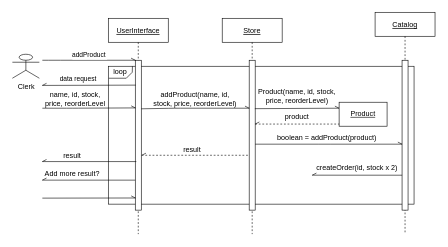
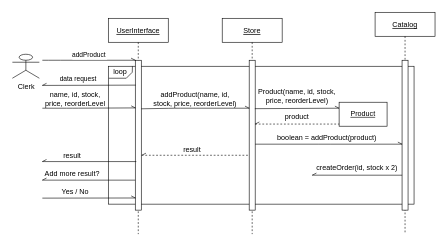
node "Yes / No": added
